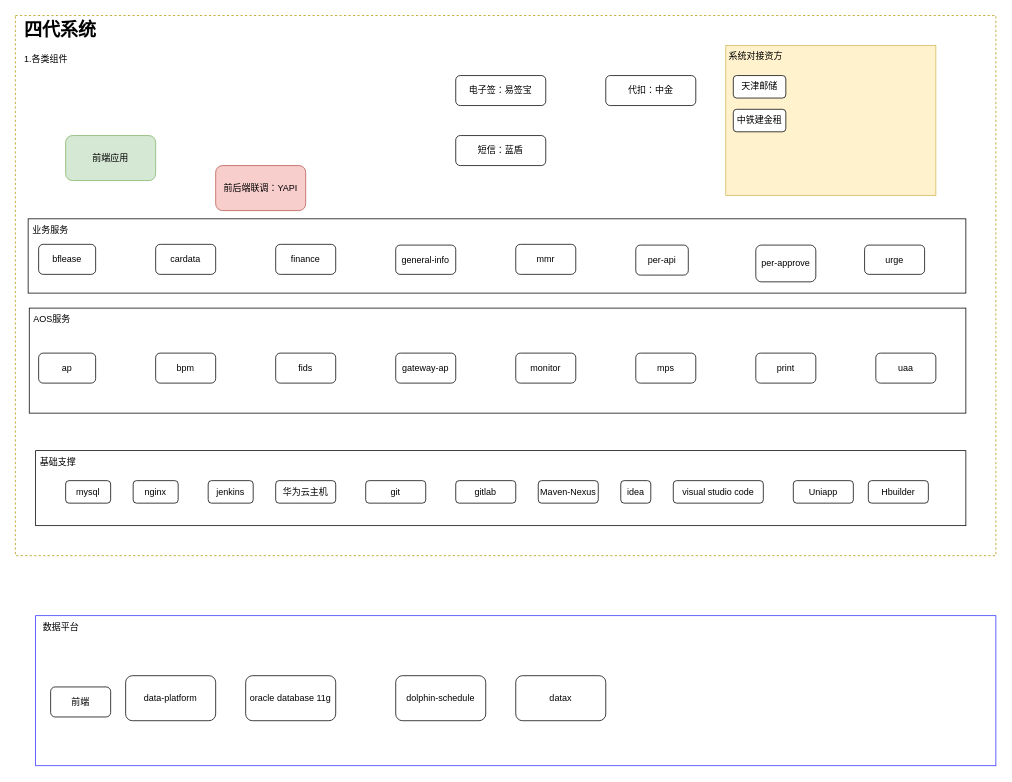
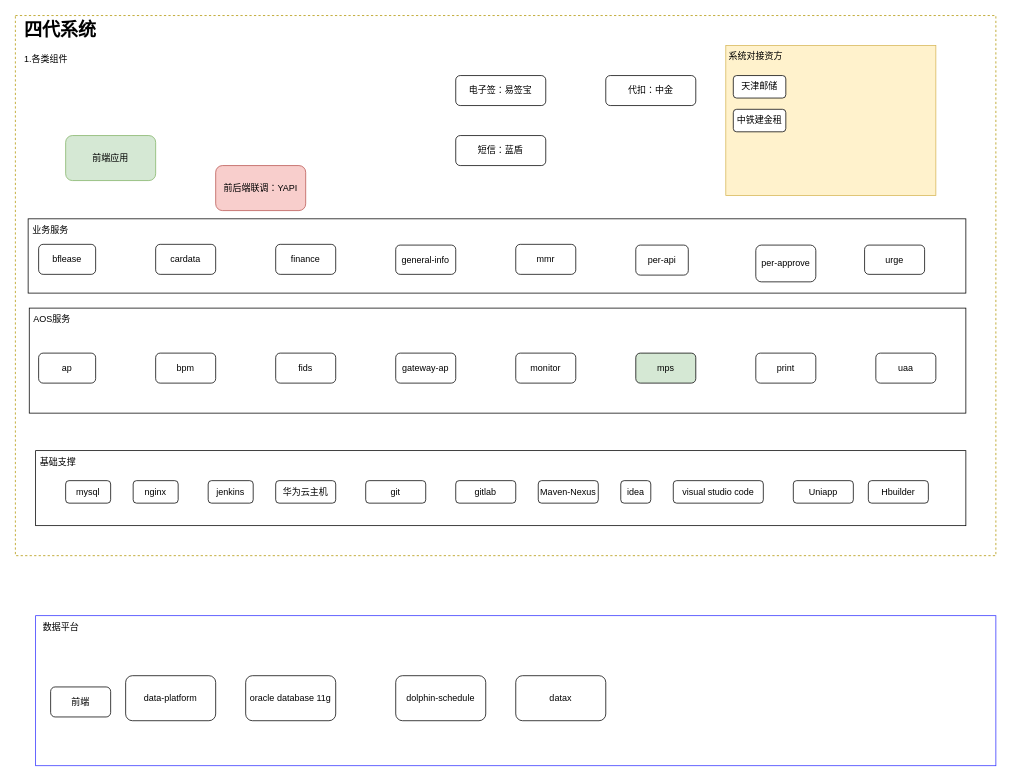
node "mps": fillcolor #ffffff -> #d5e8d4
